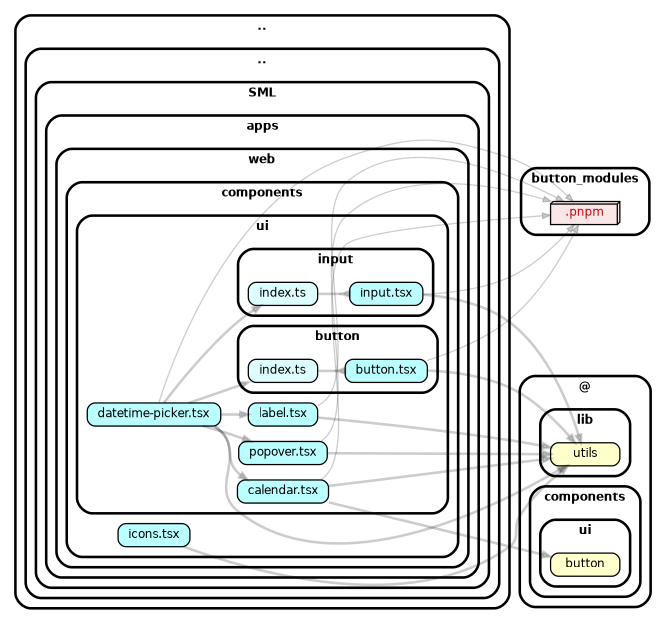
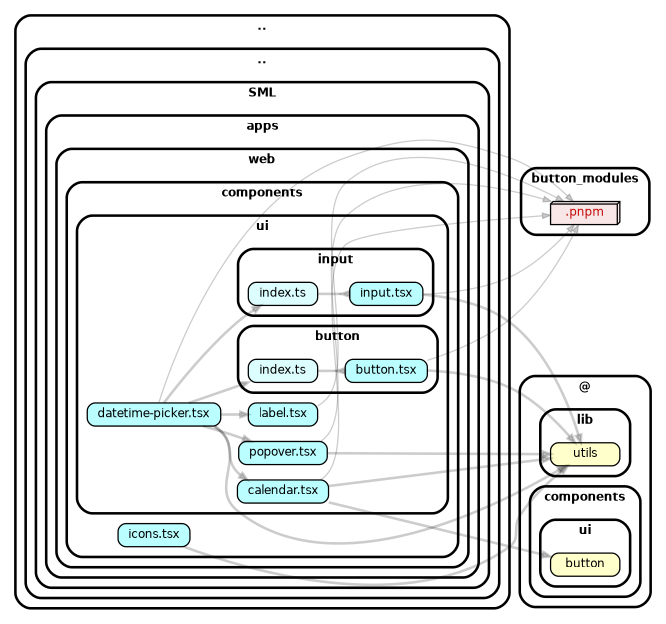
edge "label.tsx" -> "utils": removed
